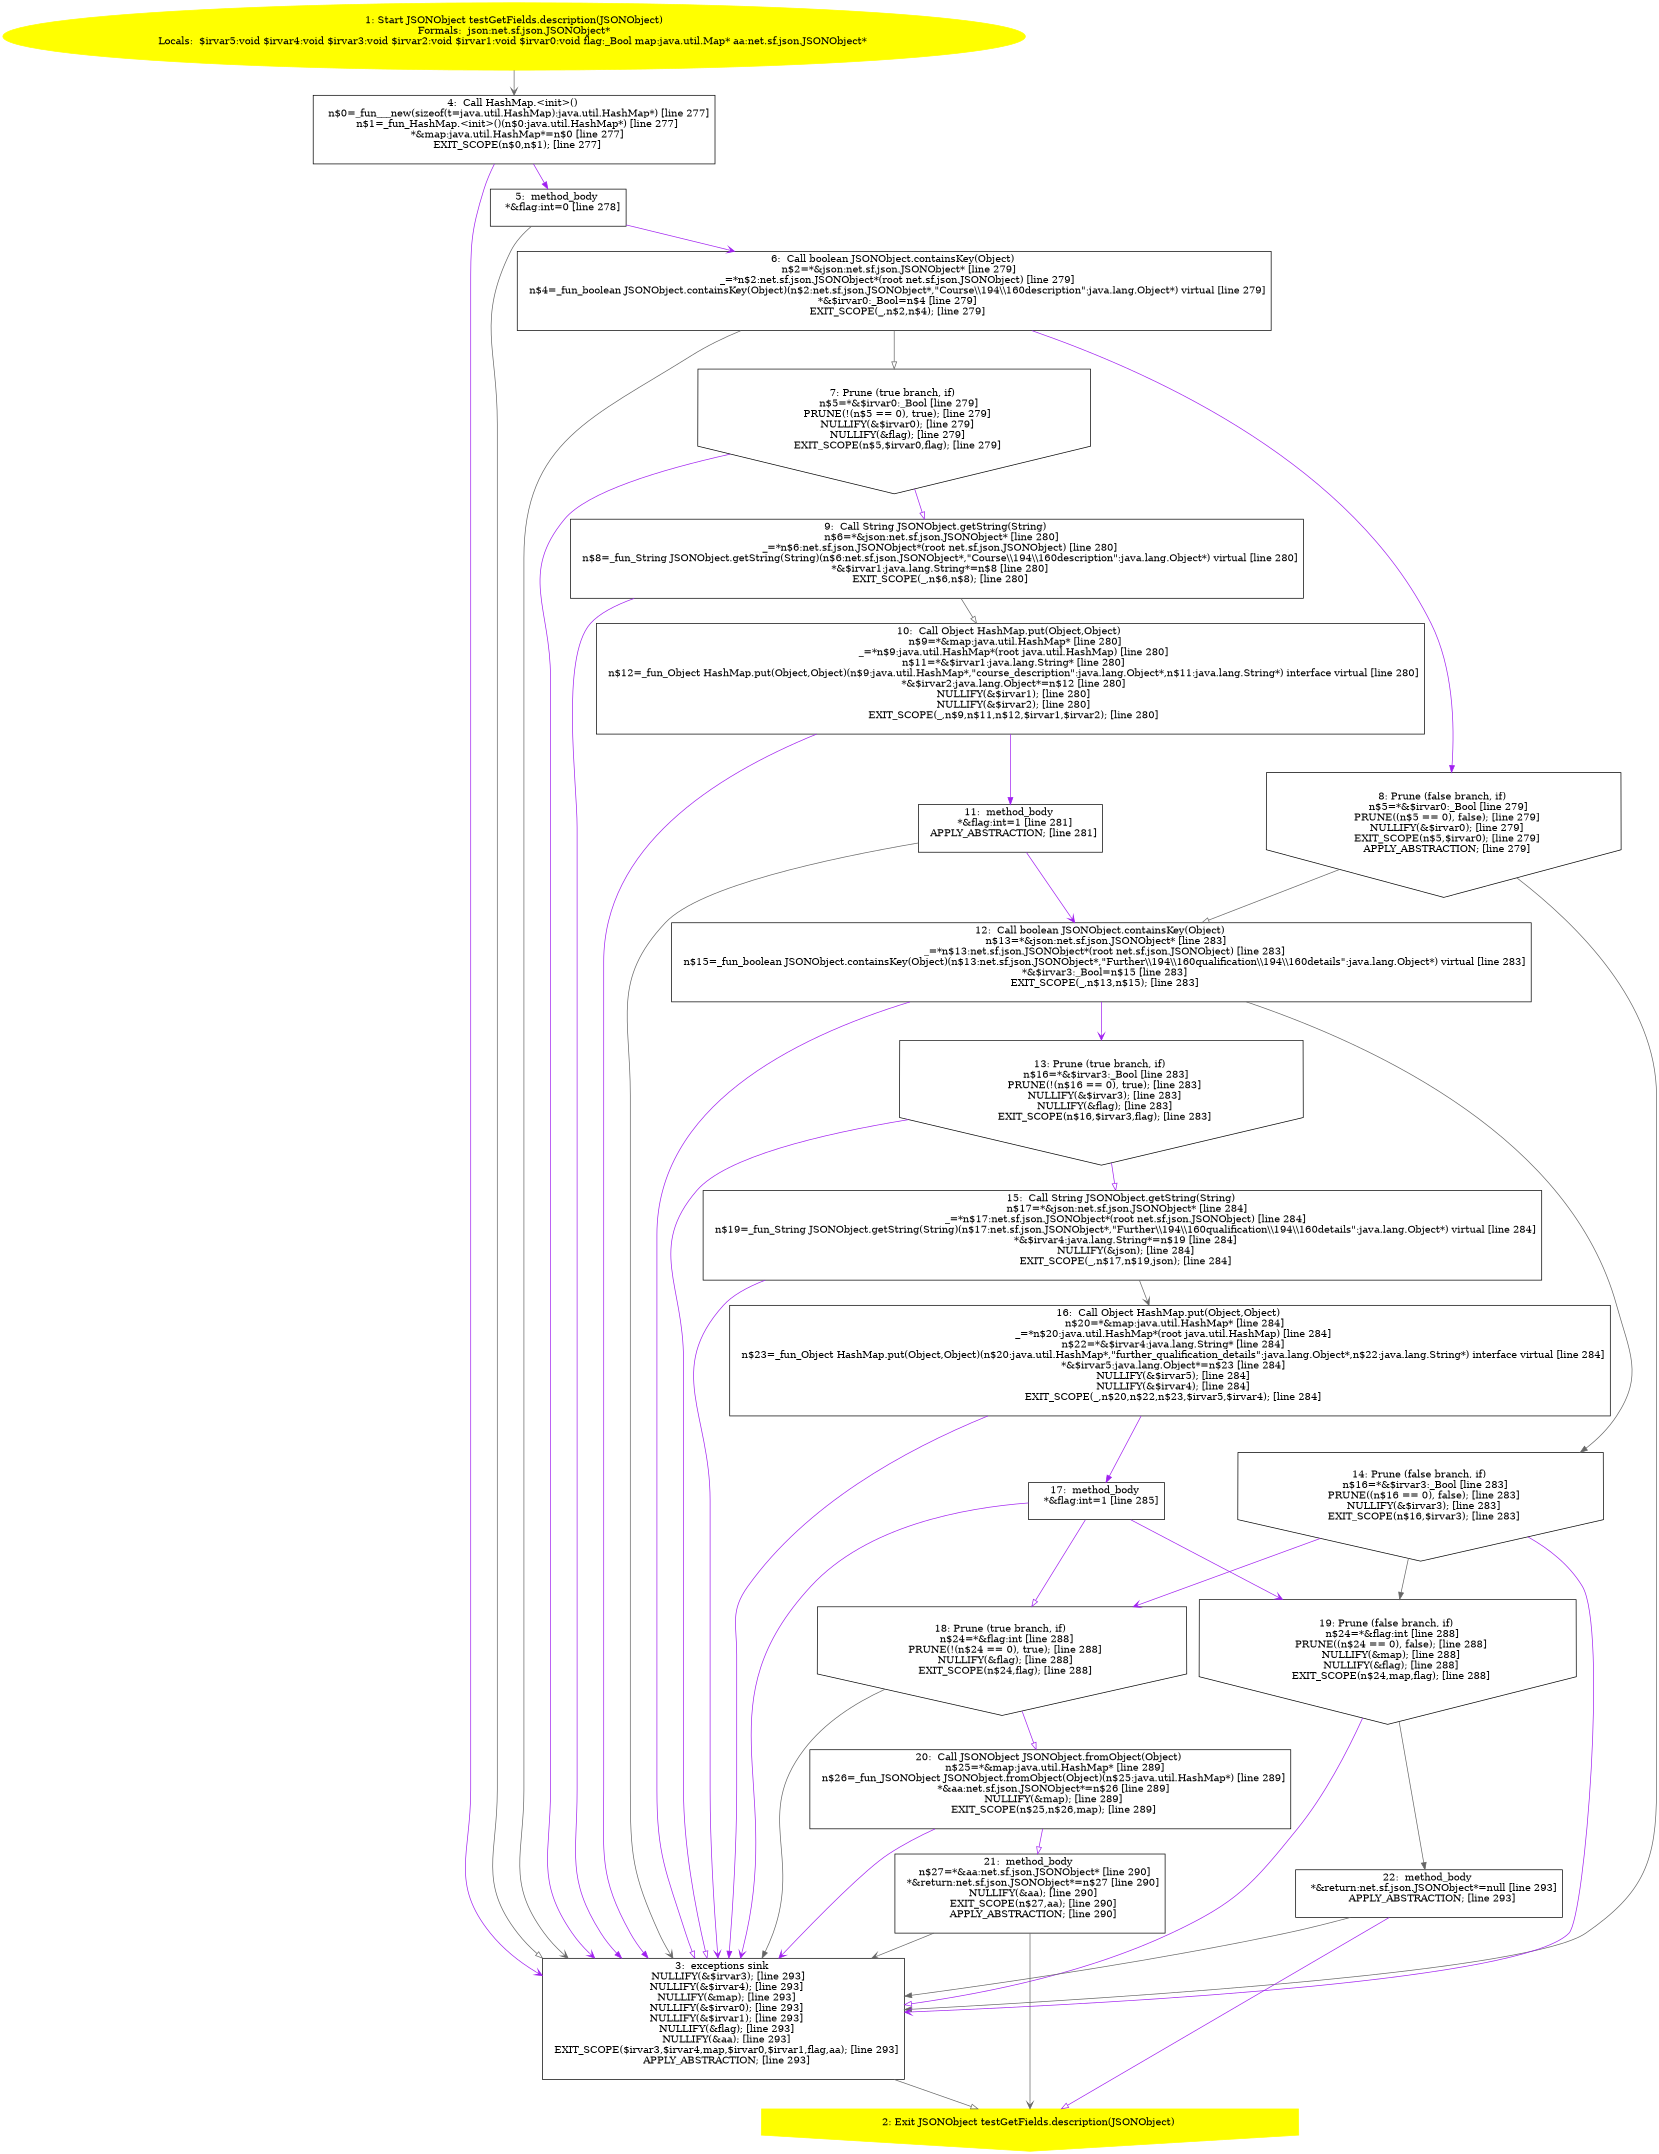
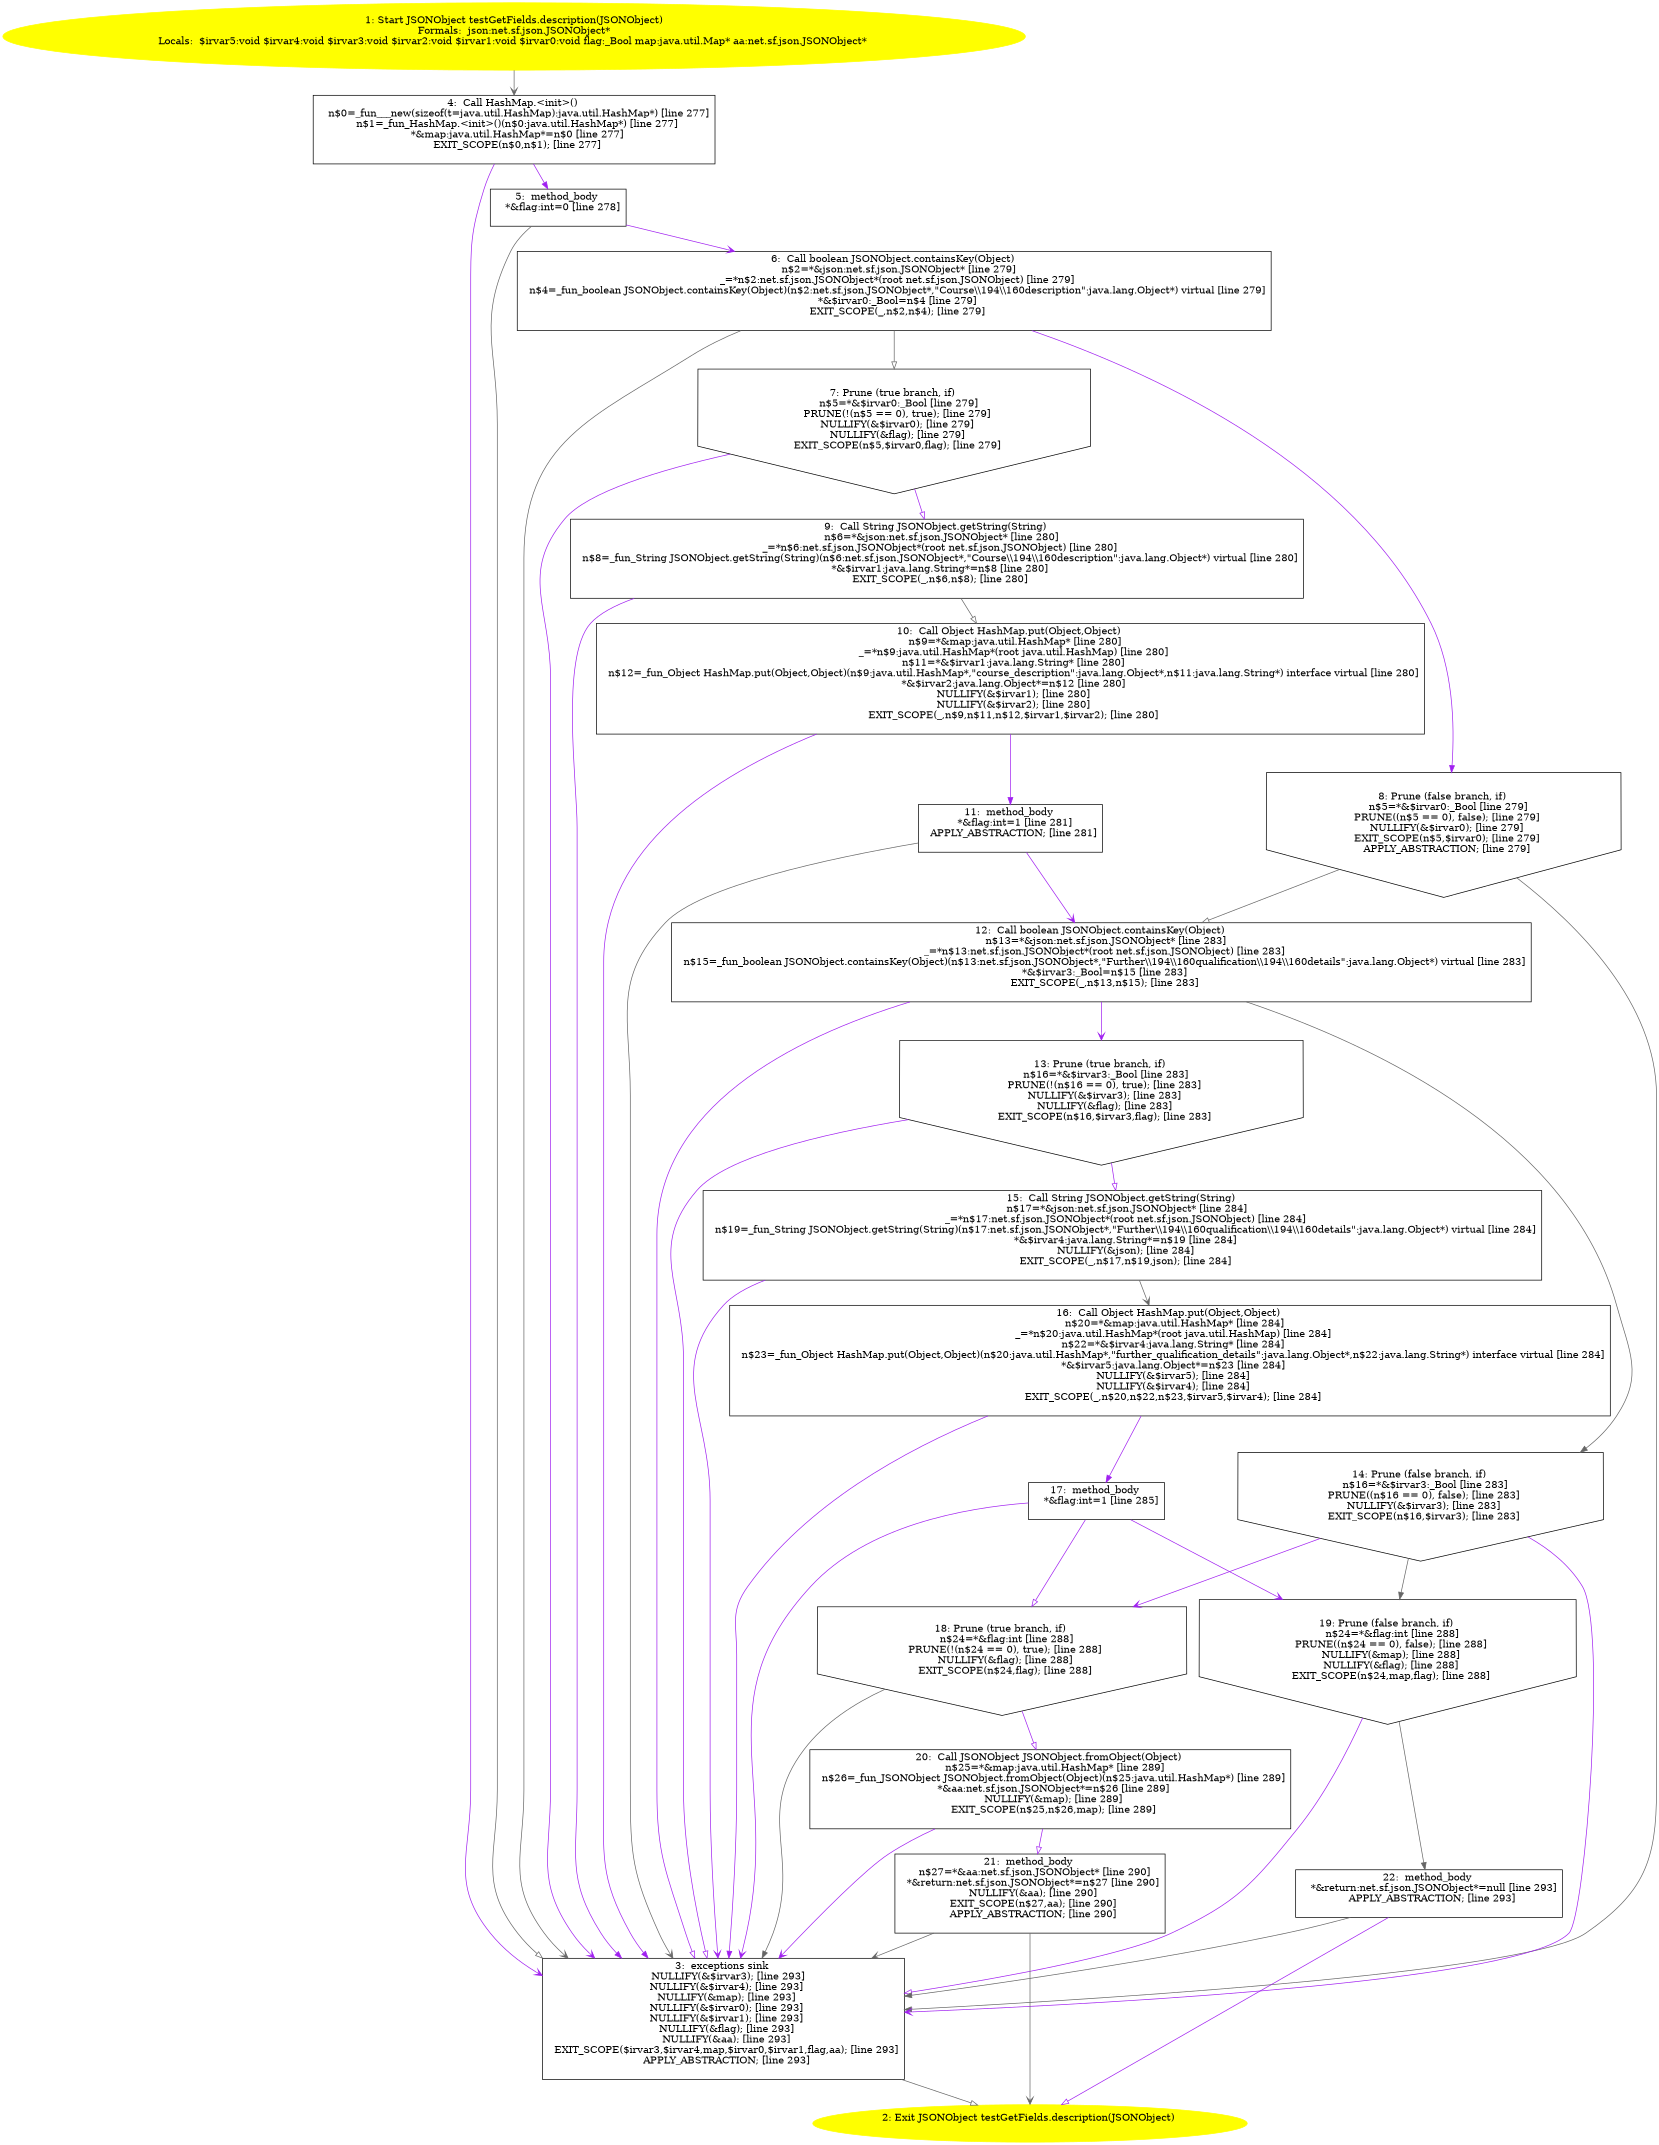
node "2: Exit JSONObject testGetFields.description(JSONObject)": shape invhouse -> ellipse
